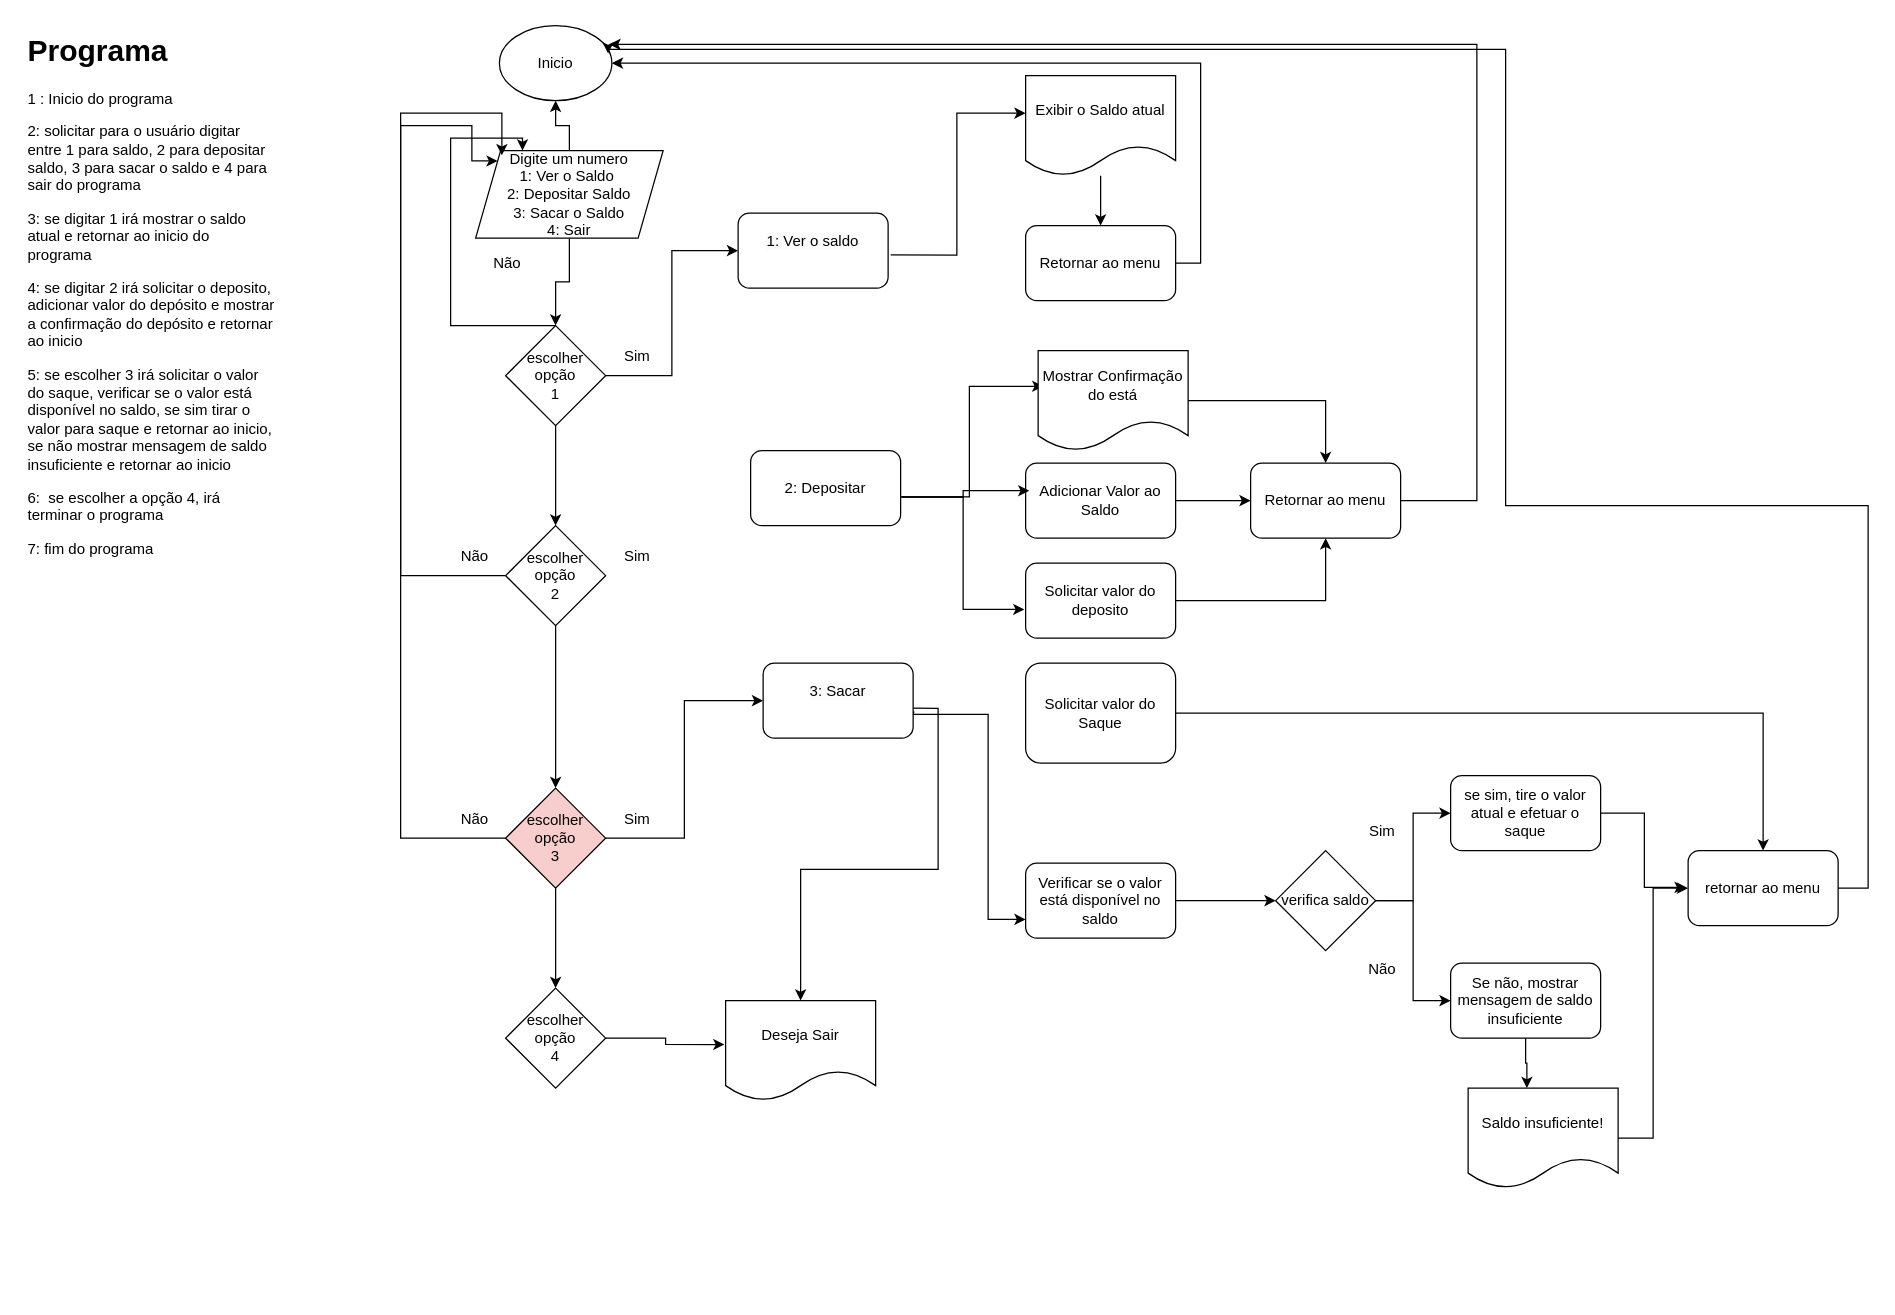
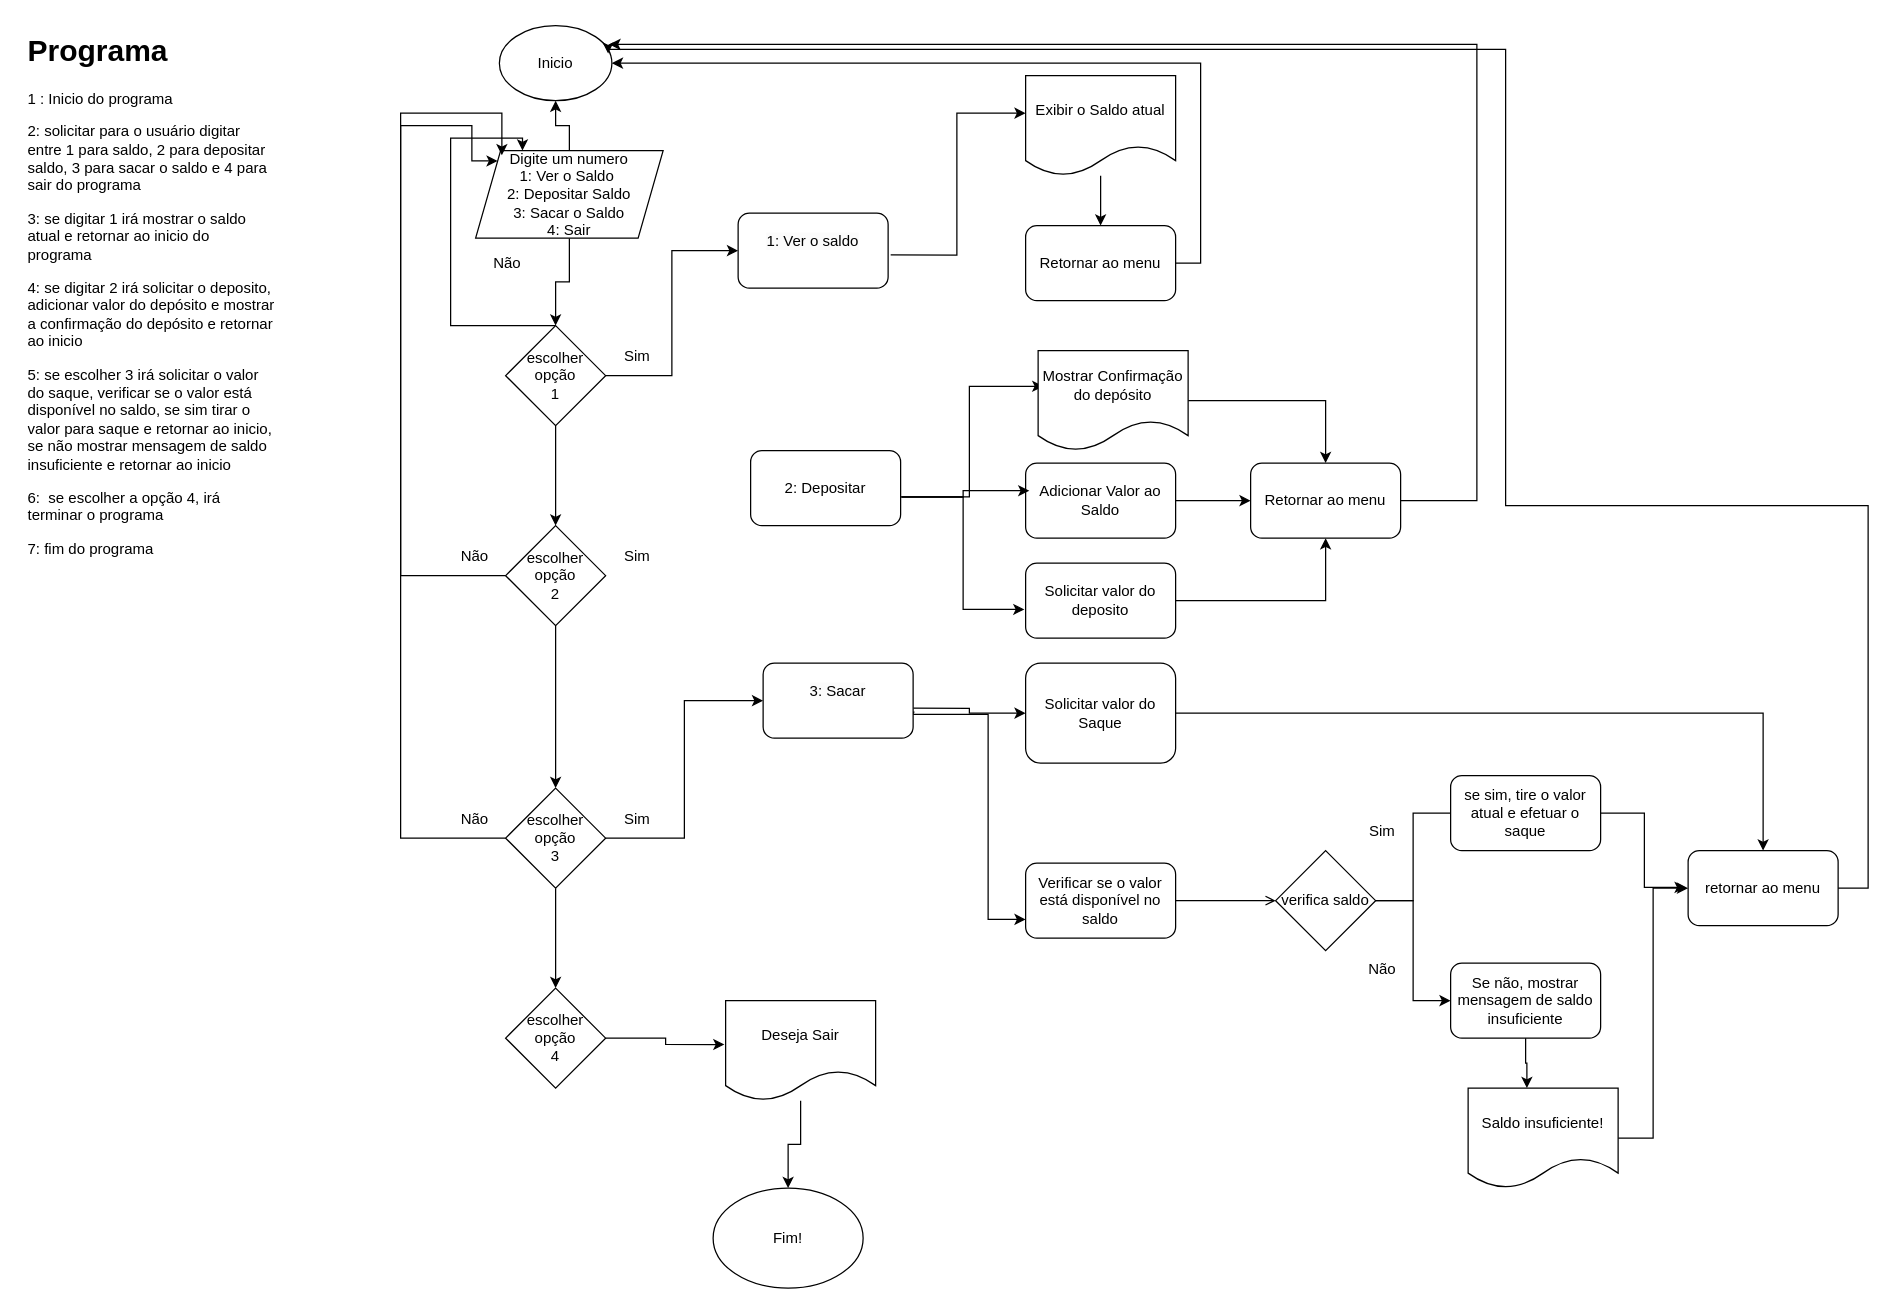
node "Mostrar Confirmação do está": label "Mostrar Confirmação do está" -> "Mostrar Confirmação do depósito"
edge "verifica saldo" -> "se sim, tire o valor atual e efetuar o saque": arrowhead classic -> none
node "escolher opção 3": fillcolor #f8cecc -> #ffffff
edge "3: Sacar" -> "Deseja Sair": now "3: Sacar" -> "Solicitar valor do Saque"
edge "Verificar se o valor está disponível no saldo" -> "verifica saldo": arrowhead classic -> open
edge "Deseja Sair" -> "Fim!": added
node "Fim!": added
